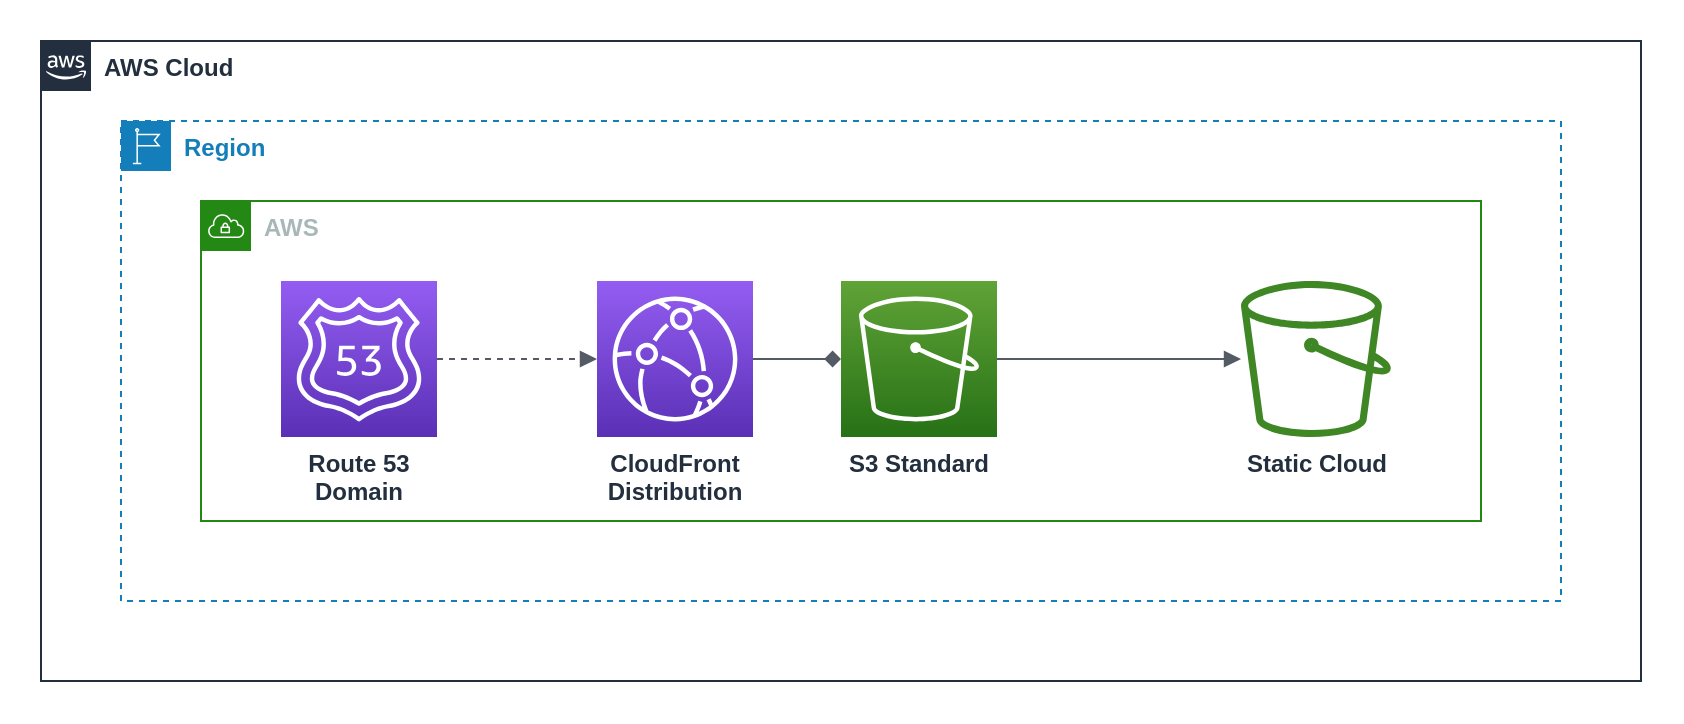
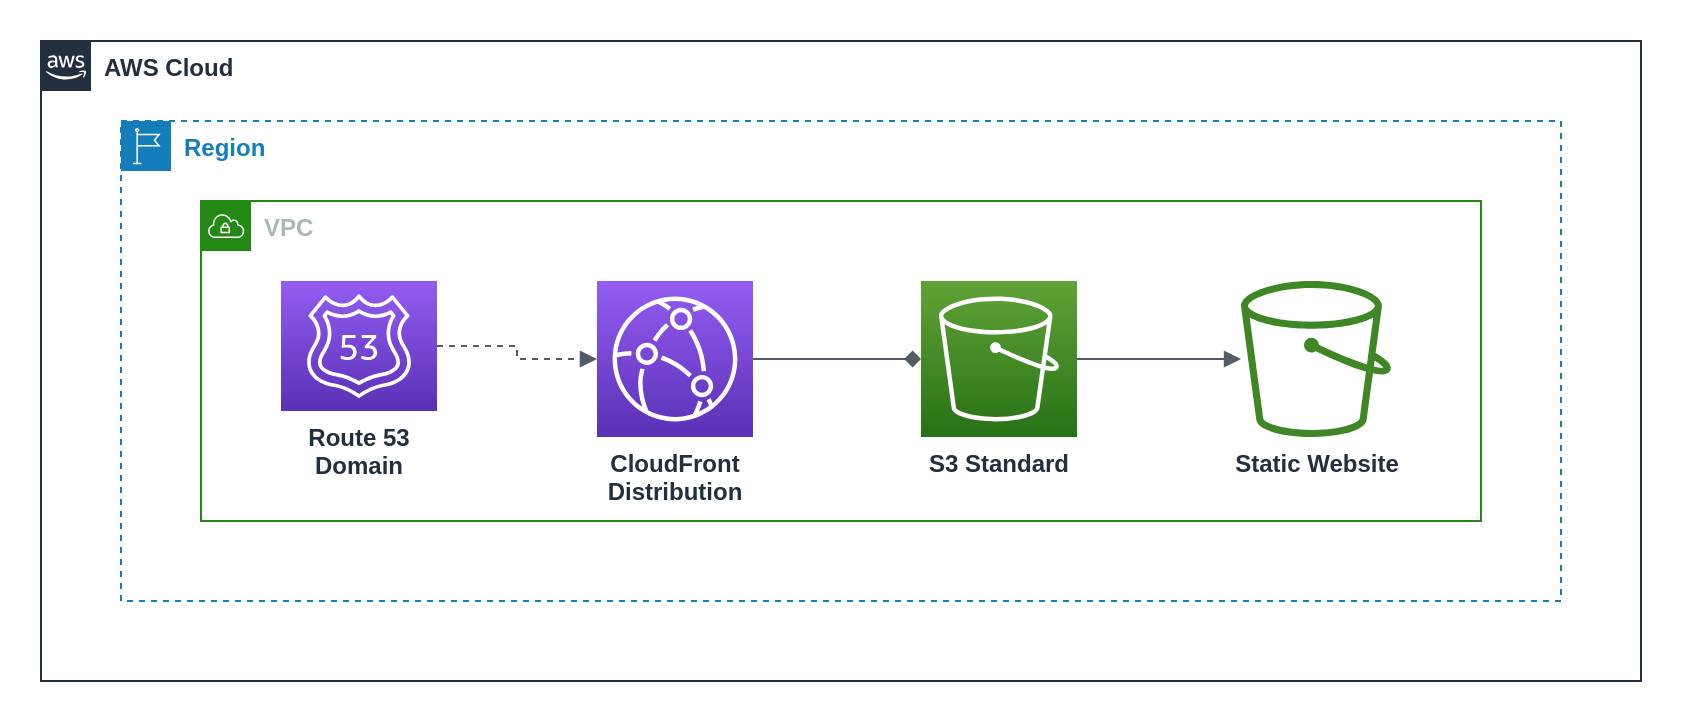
node "AWS": label "AWS" -> "VPC"
node "Route 53 Domain": size 156x156 -> 156x130
node "S3 Standard": moved (919, 359) -> (999, 359)
node "Static Cloud": label "Static Cloud" -> "Static Website"
